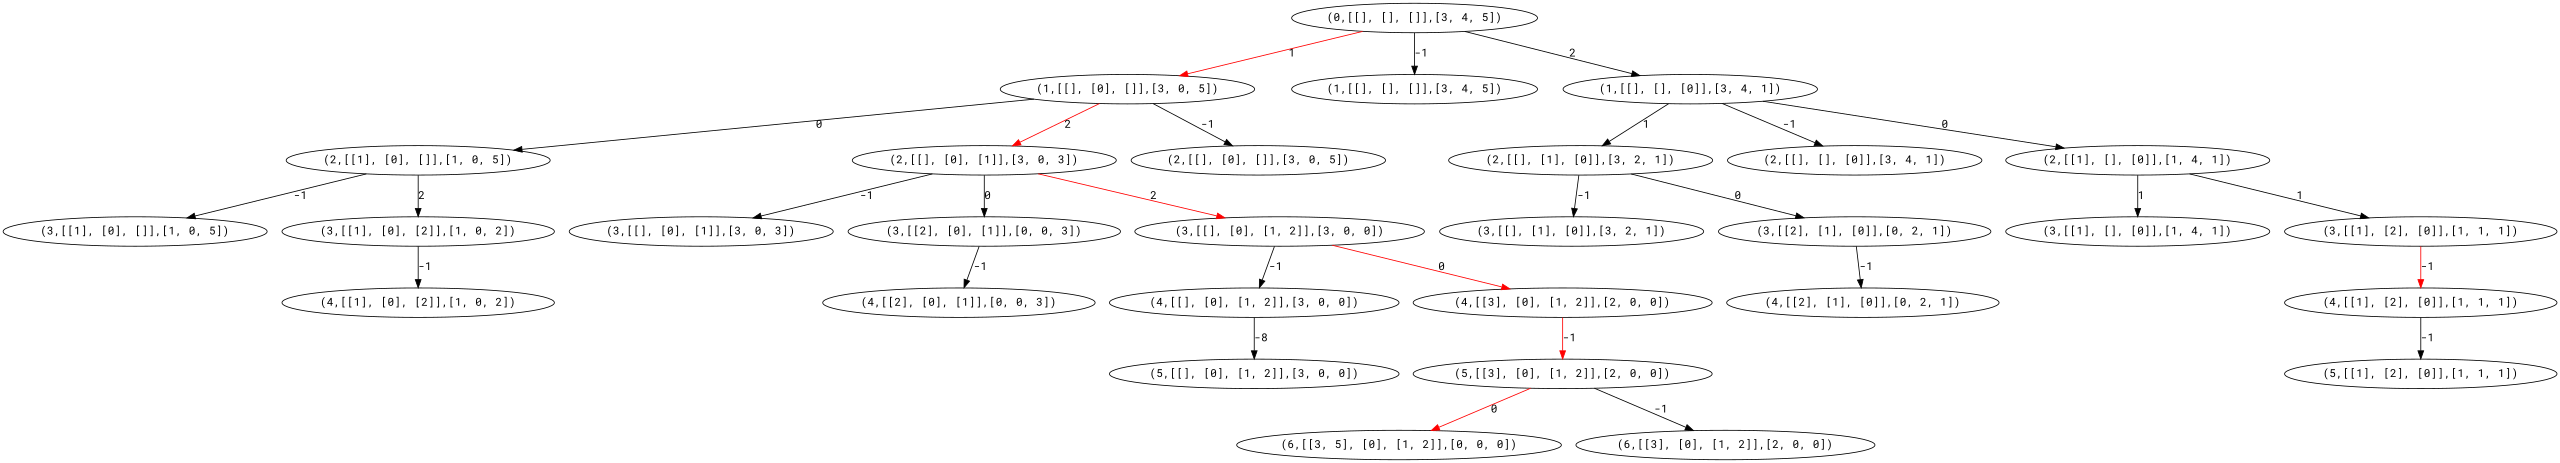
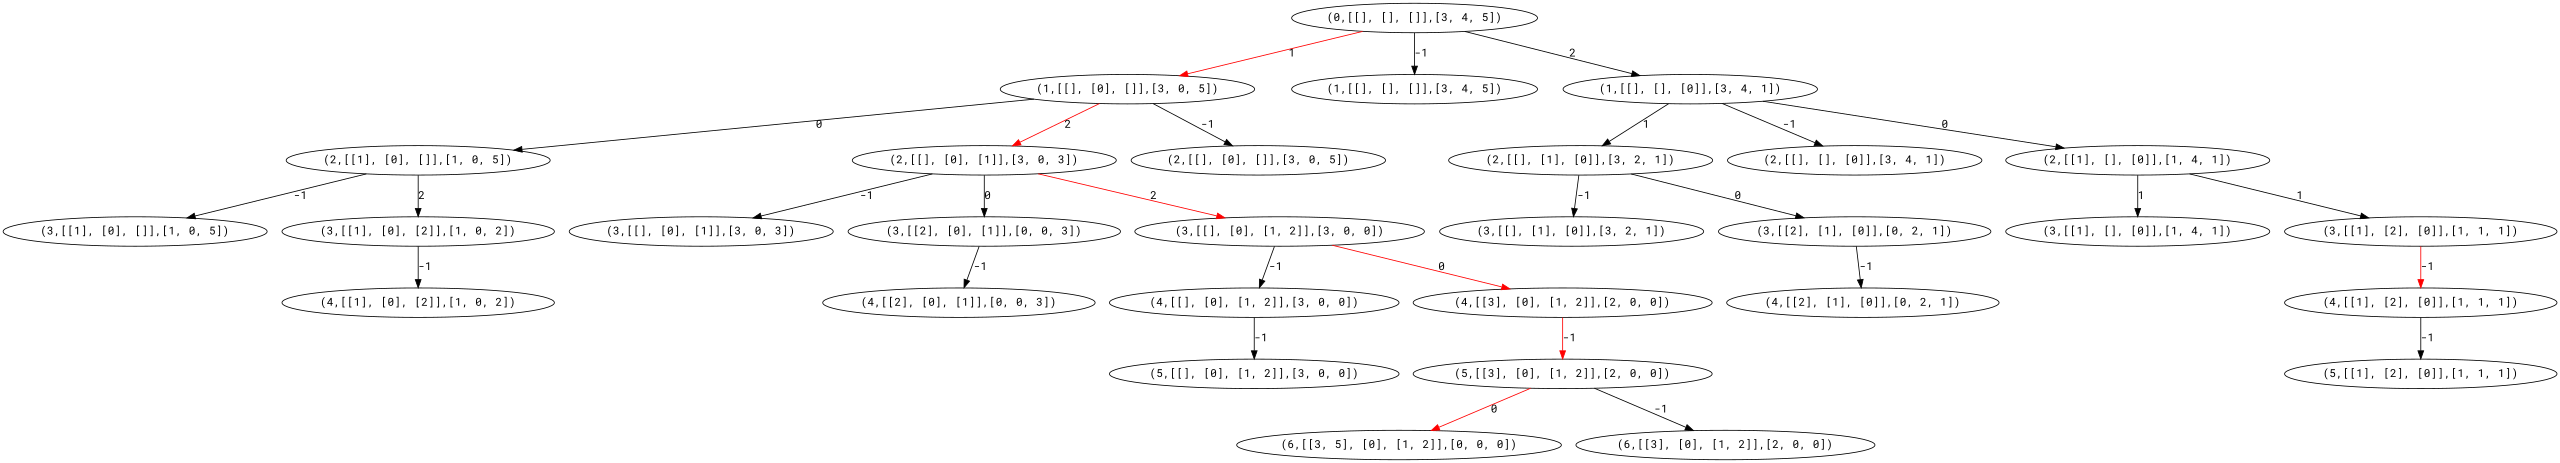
edge "(4,[[], [0], [1, 2]],[3, 0, 0])" -> "(5,[[], [0], [1, 2]],[3, 0, 0])": label "-8" -> "-1"
